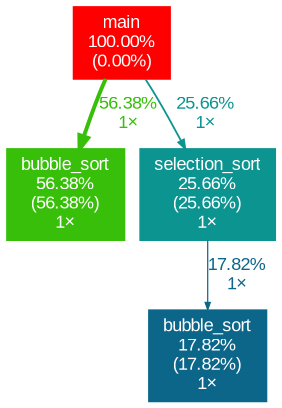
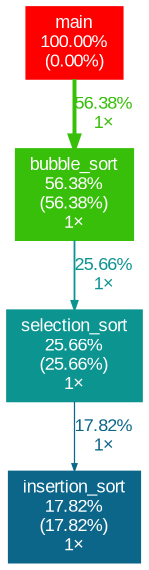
edge "main 100.00% (0.00%)" -> "selection_sort 25.66% (25.66%) 1×": now "bubble_sort 56.38% (56.38%) 1×" -> "selection_sort 25.66% (25.66%) 1×"
node "bubble_sort 17.82% (17.82%) 1×": label "bubble_sort 17.82% (17.82%) 1×" -> "insertion_sort 17.82% (17.82%) 1×"
